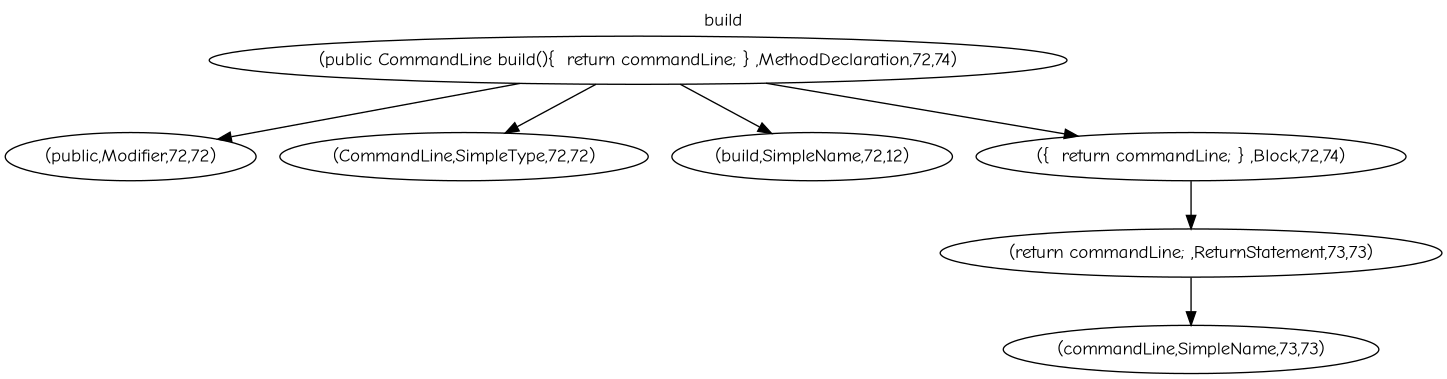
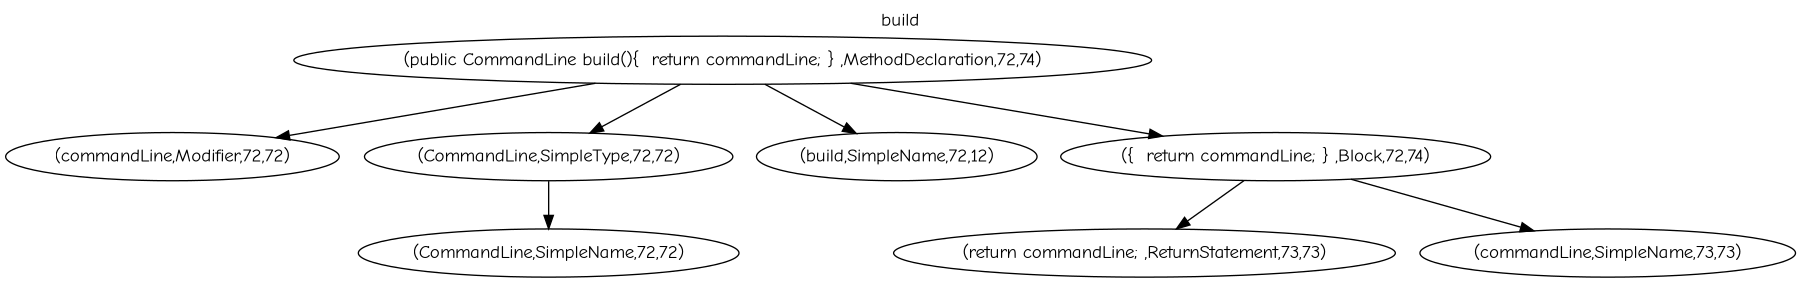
node "(public,Modifier,72,72)": label "(public,Modifier,72,72)" -> "(commandLine,Modifier,72,72)"
node "(CommandLine,SimpleName,72,72)": added
edge "(return commandLine; ,ReturnStatement,73,73)" -> "(commandLine,SimpleName,73,73)": now "({  return commandLine; } ,Block,72,74)" -> "(commandLine,SimpleName,73,73)"
